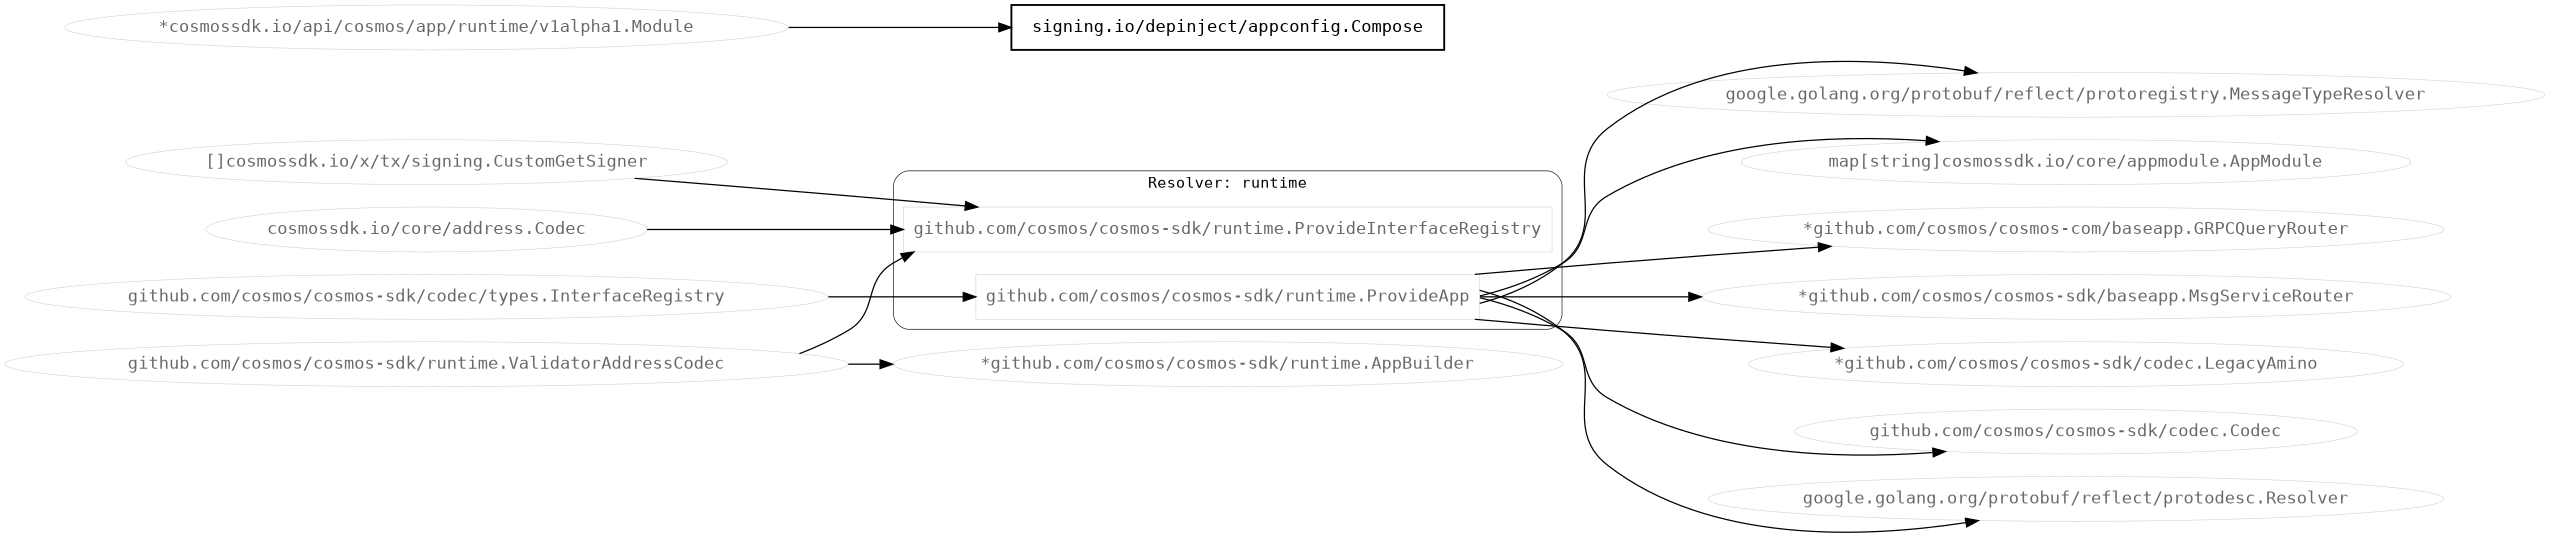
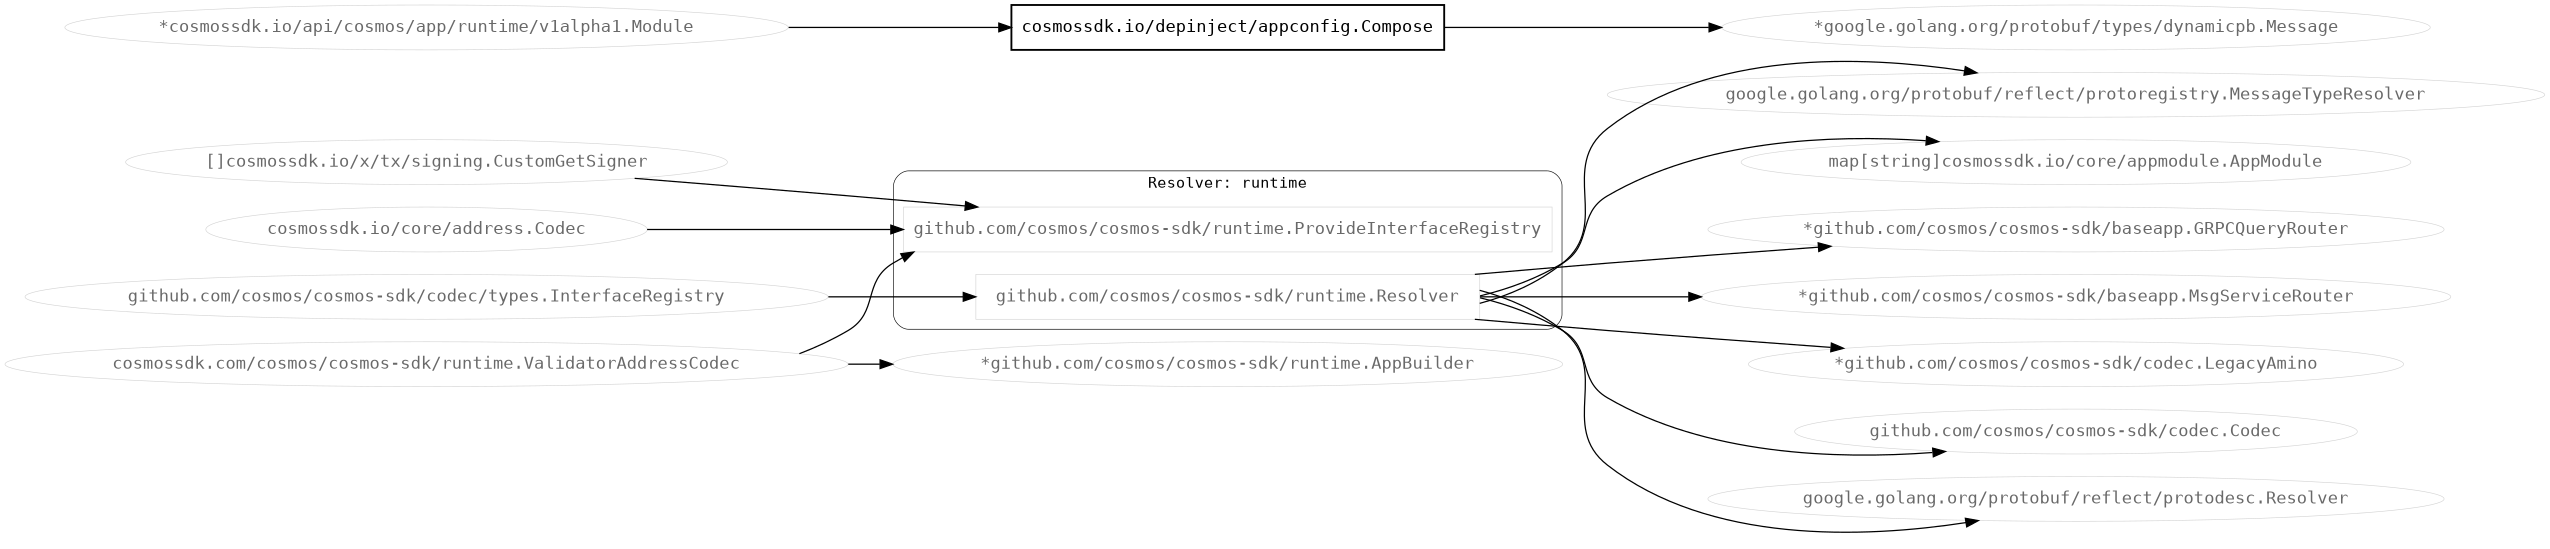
node "signing.io/depinject/appconfig.Compose": label "signing.io/depinject/appconfig.Compose" -> "cosmossdk.io/depinject/appconfig.Compose"
node "*google.golang.org/protobuf/types/dynamicpb.Message": added
node "*github.com/cosmos/cosmos-com/baseapp.GRPCQueryRouter": label "*github.com/cosmos/cosmos-com/baseapp.GRPCQueryRouter" -> "*github.com/cosmos/cosmos-sdk/baseapp.GRPCQueryRouter"
node "github.com/cosmos/cosmos-sdk/runtime.ProvideApp": label "github.com/cosmos/cosmos-sdk/runtime.ProvideApp" -> "github.com/cosmos/cosmos-sdk/runtime.Resolver"
node "github.com/cosmos/cosmos-sdk/runtime.ValidatorAddressCodec": label "github.com/cosmos/cosmos-sdk/runtime.ValidatorAddressCodec" -> "cosmossdk.com/cosmos/cosmos-sdk/runtime.ValidatorAddressCodec"
